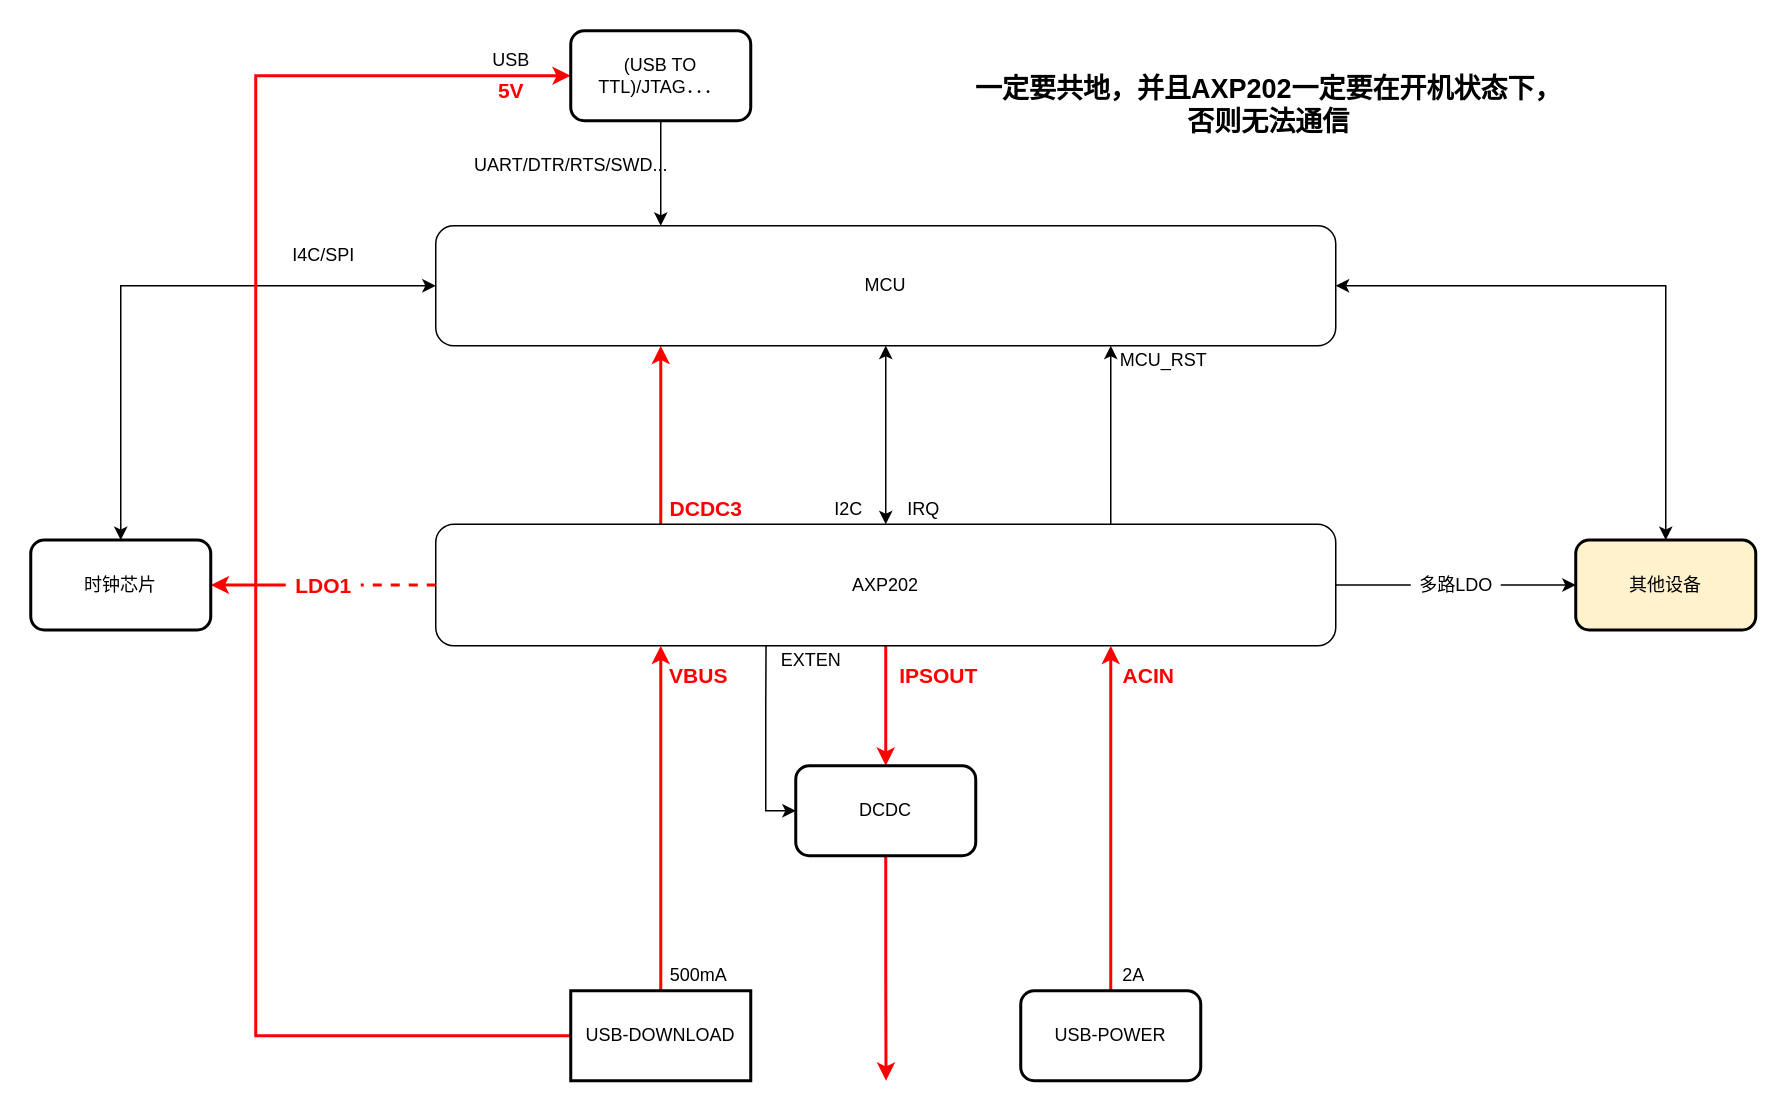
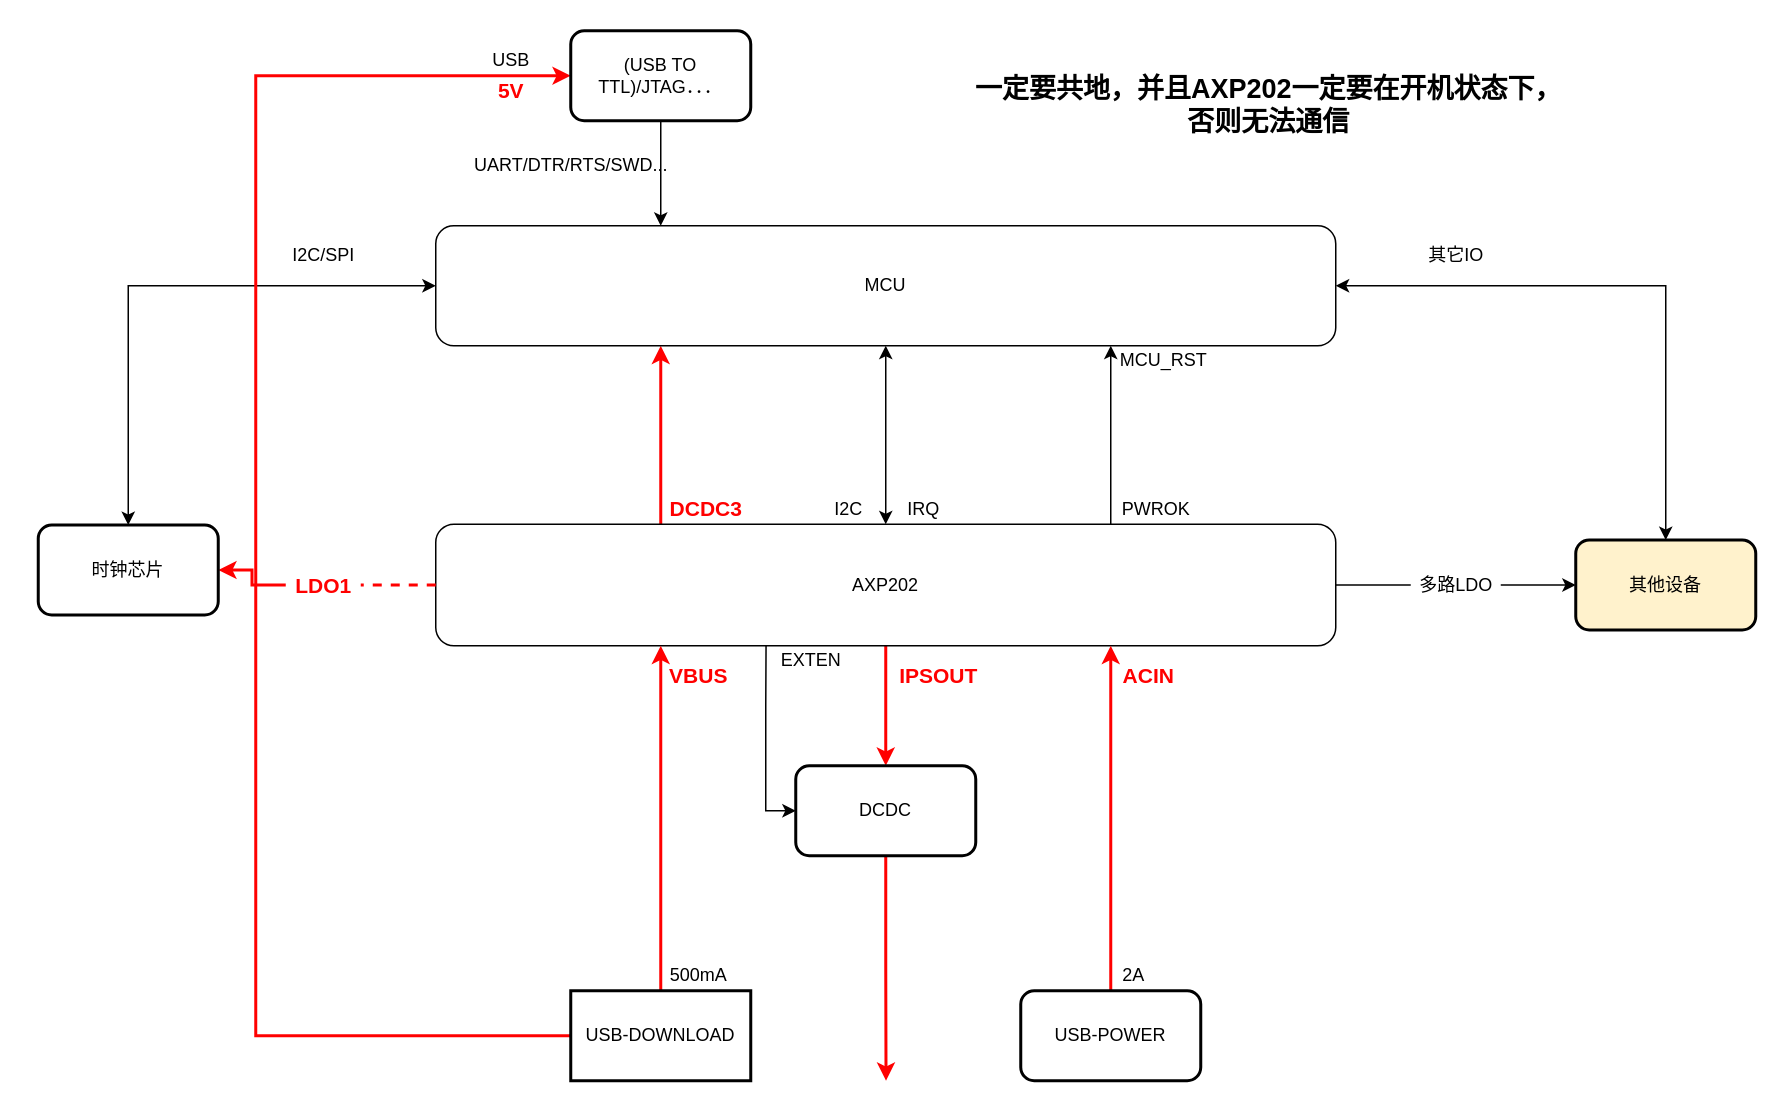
node "I4C/SPI": label "I4C/SPI" -> "I2C/SPI"
node "其它IO": added
node "PWROK": added
node "时钟芯片": moved (121, 585) -> (128, 570)
